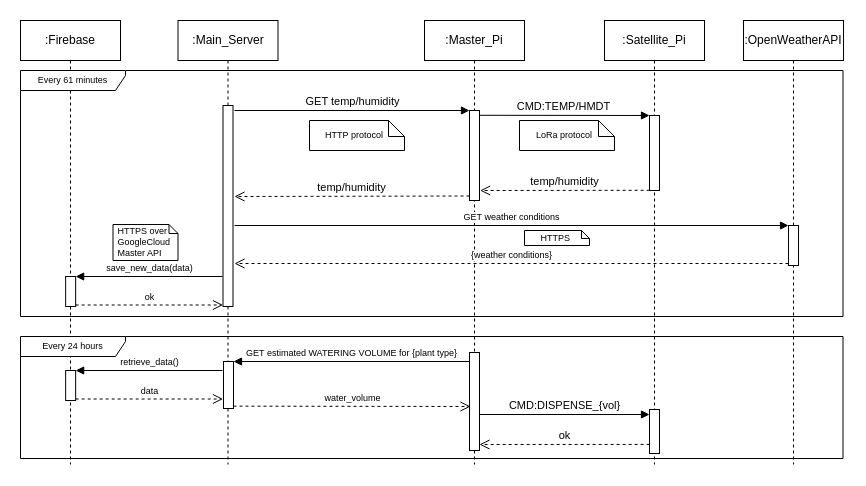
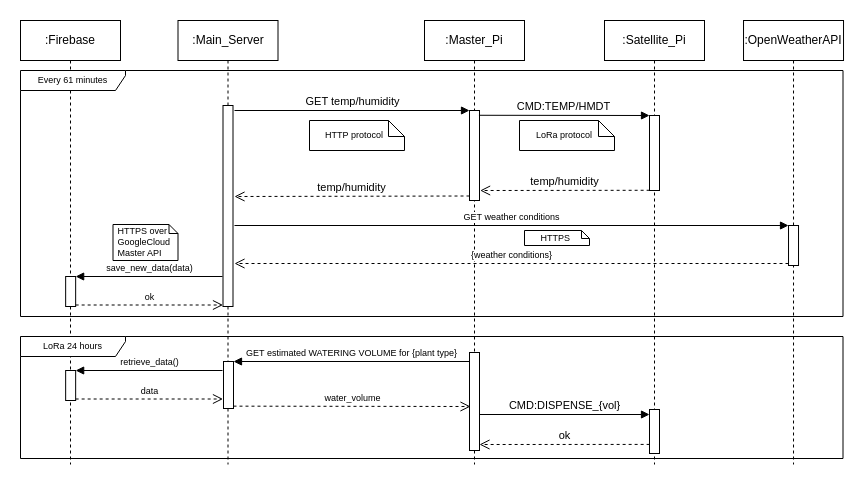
node "Every 24 hours": label "Every 24 hours" -> "LoRa 24 hours"
